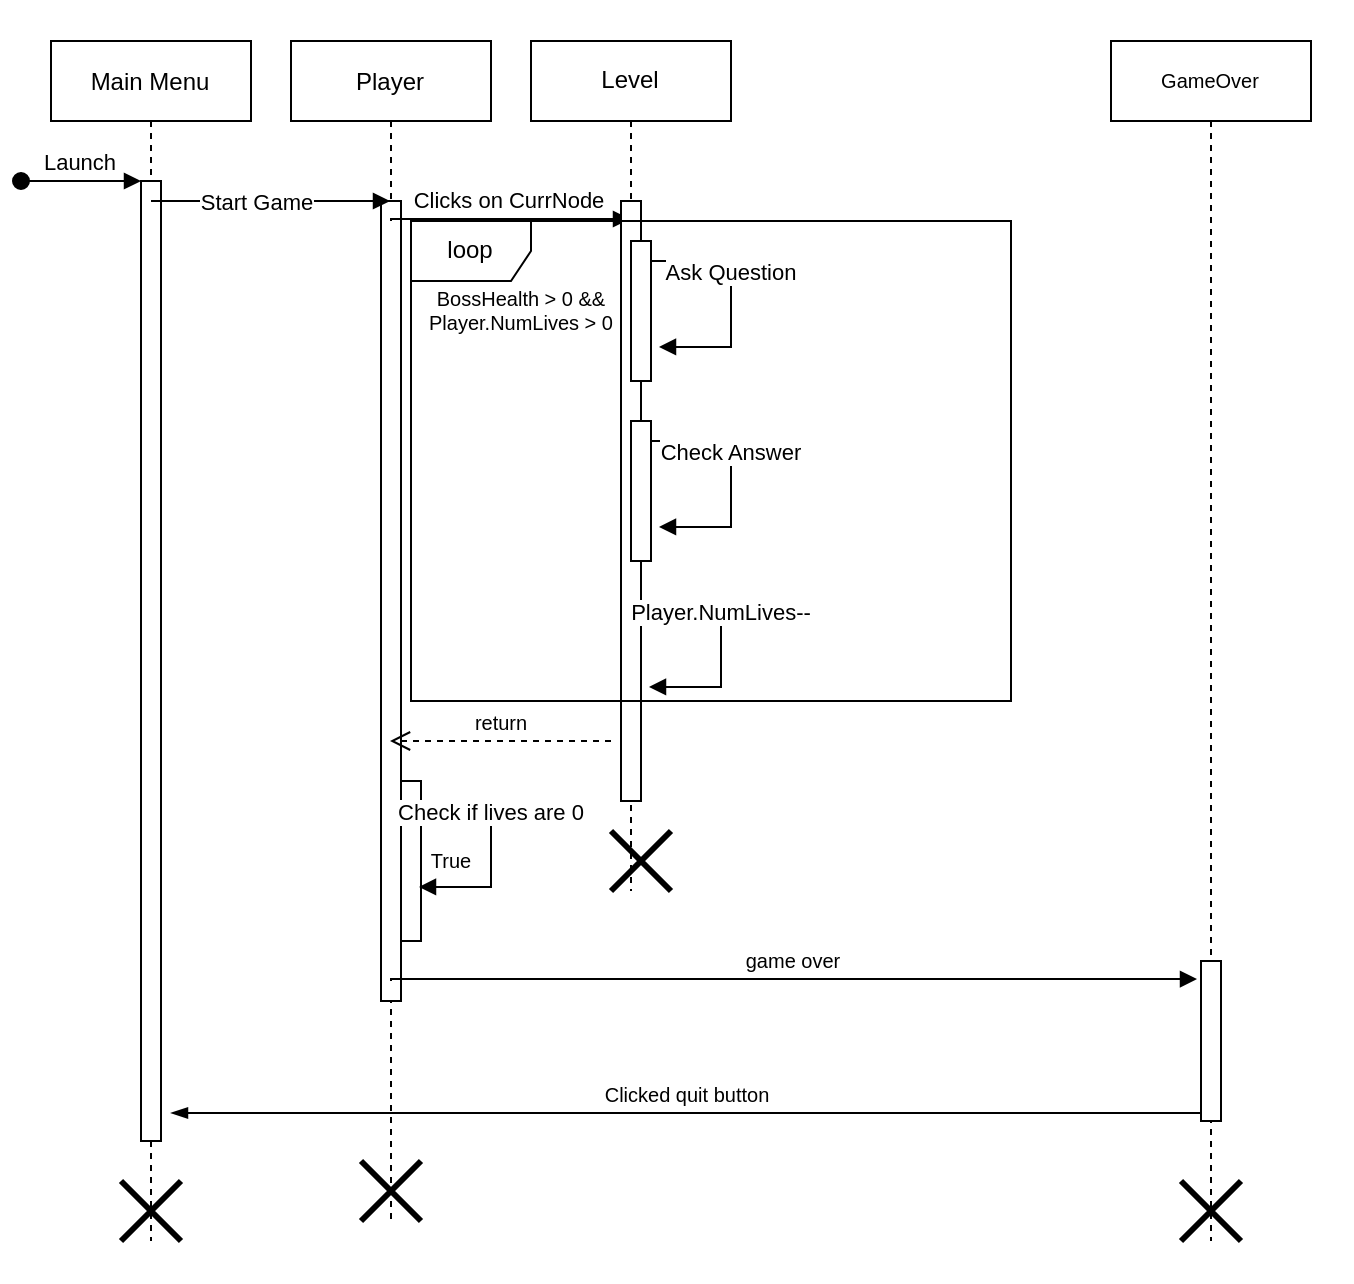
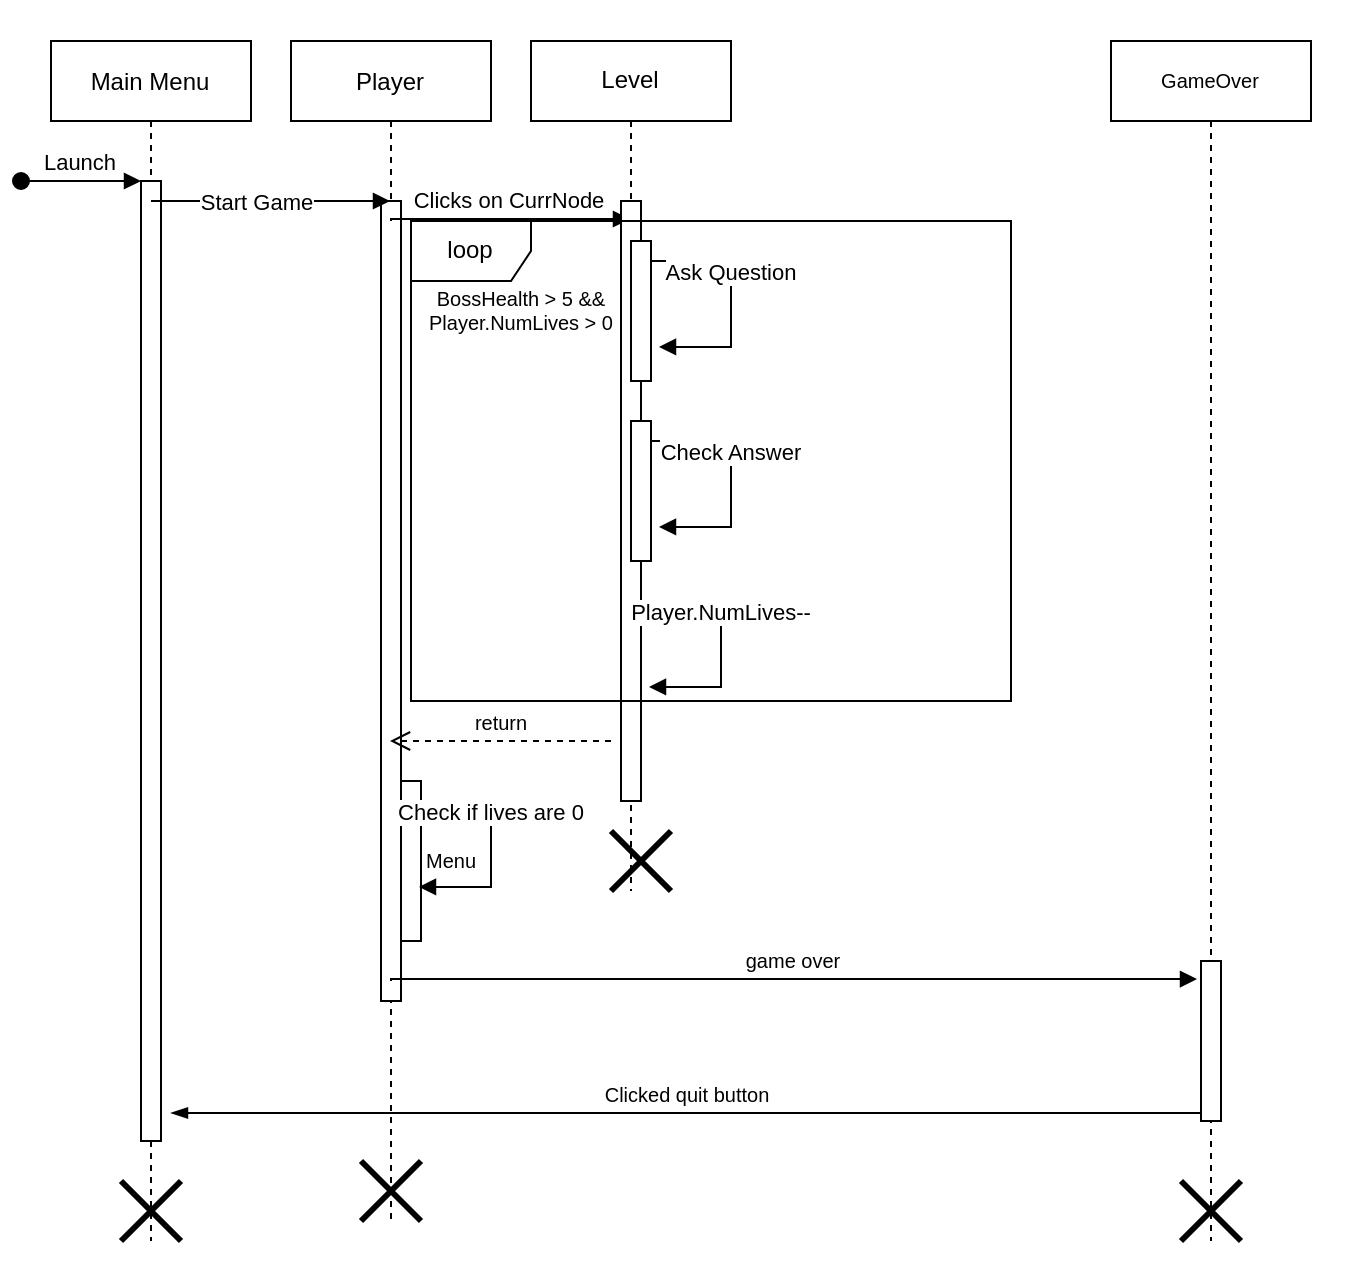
node "BossHealth > 0 && Player.NumLives > 0": label "BossHealth > 0 && Player.NumLives > 0" -> "BossHealth > 5 && Player.NumLives > 0"
node "True": label "True" -> "Menu"
